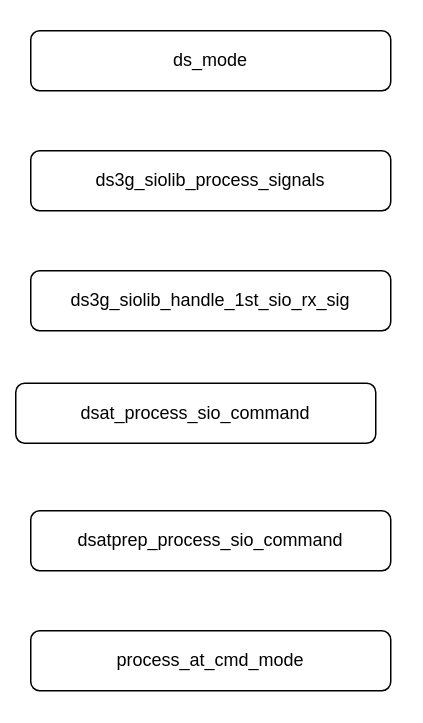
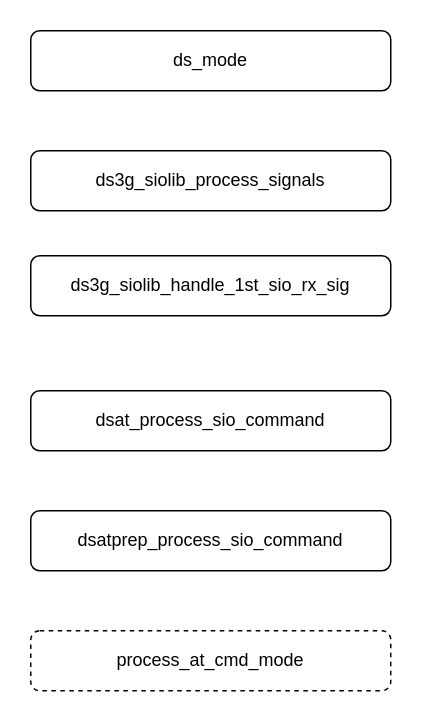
node "ds3g_siolib_handle_1st_sio_rx_sig": moved (211, 301) -> (211, 286)
node "dsat_process_sio_command": moved (196, 413) -> (211, 421)
node "process_at_cmd_mode": style solid -> dashed
